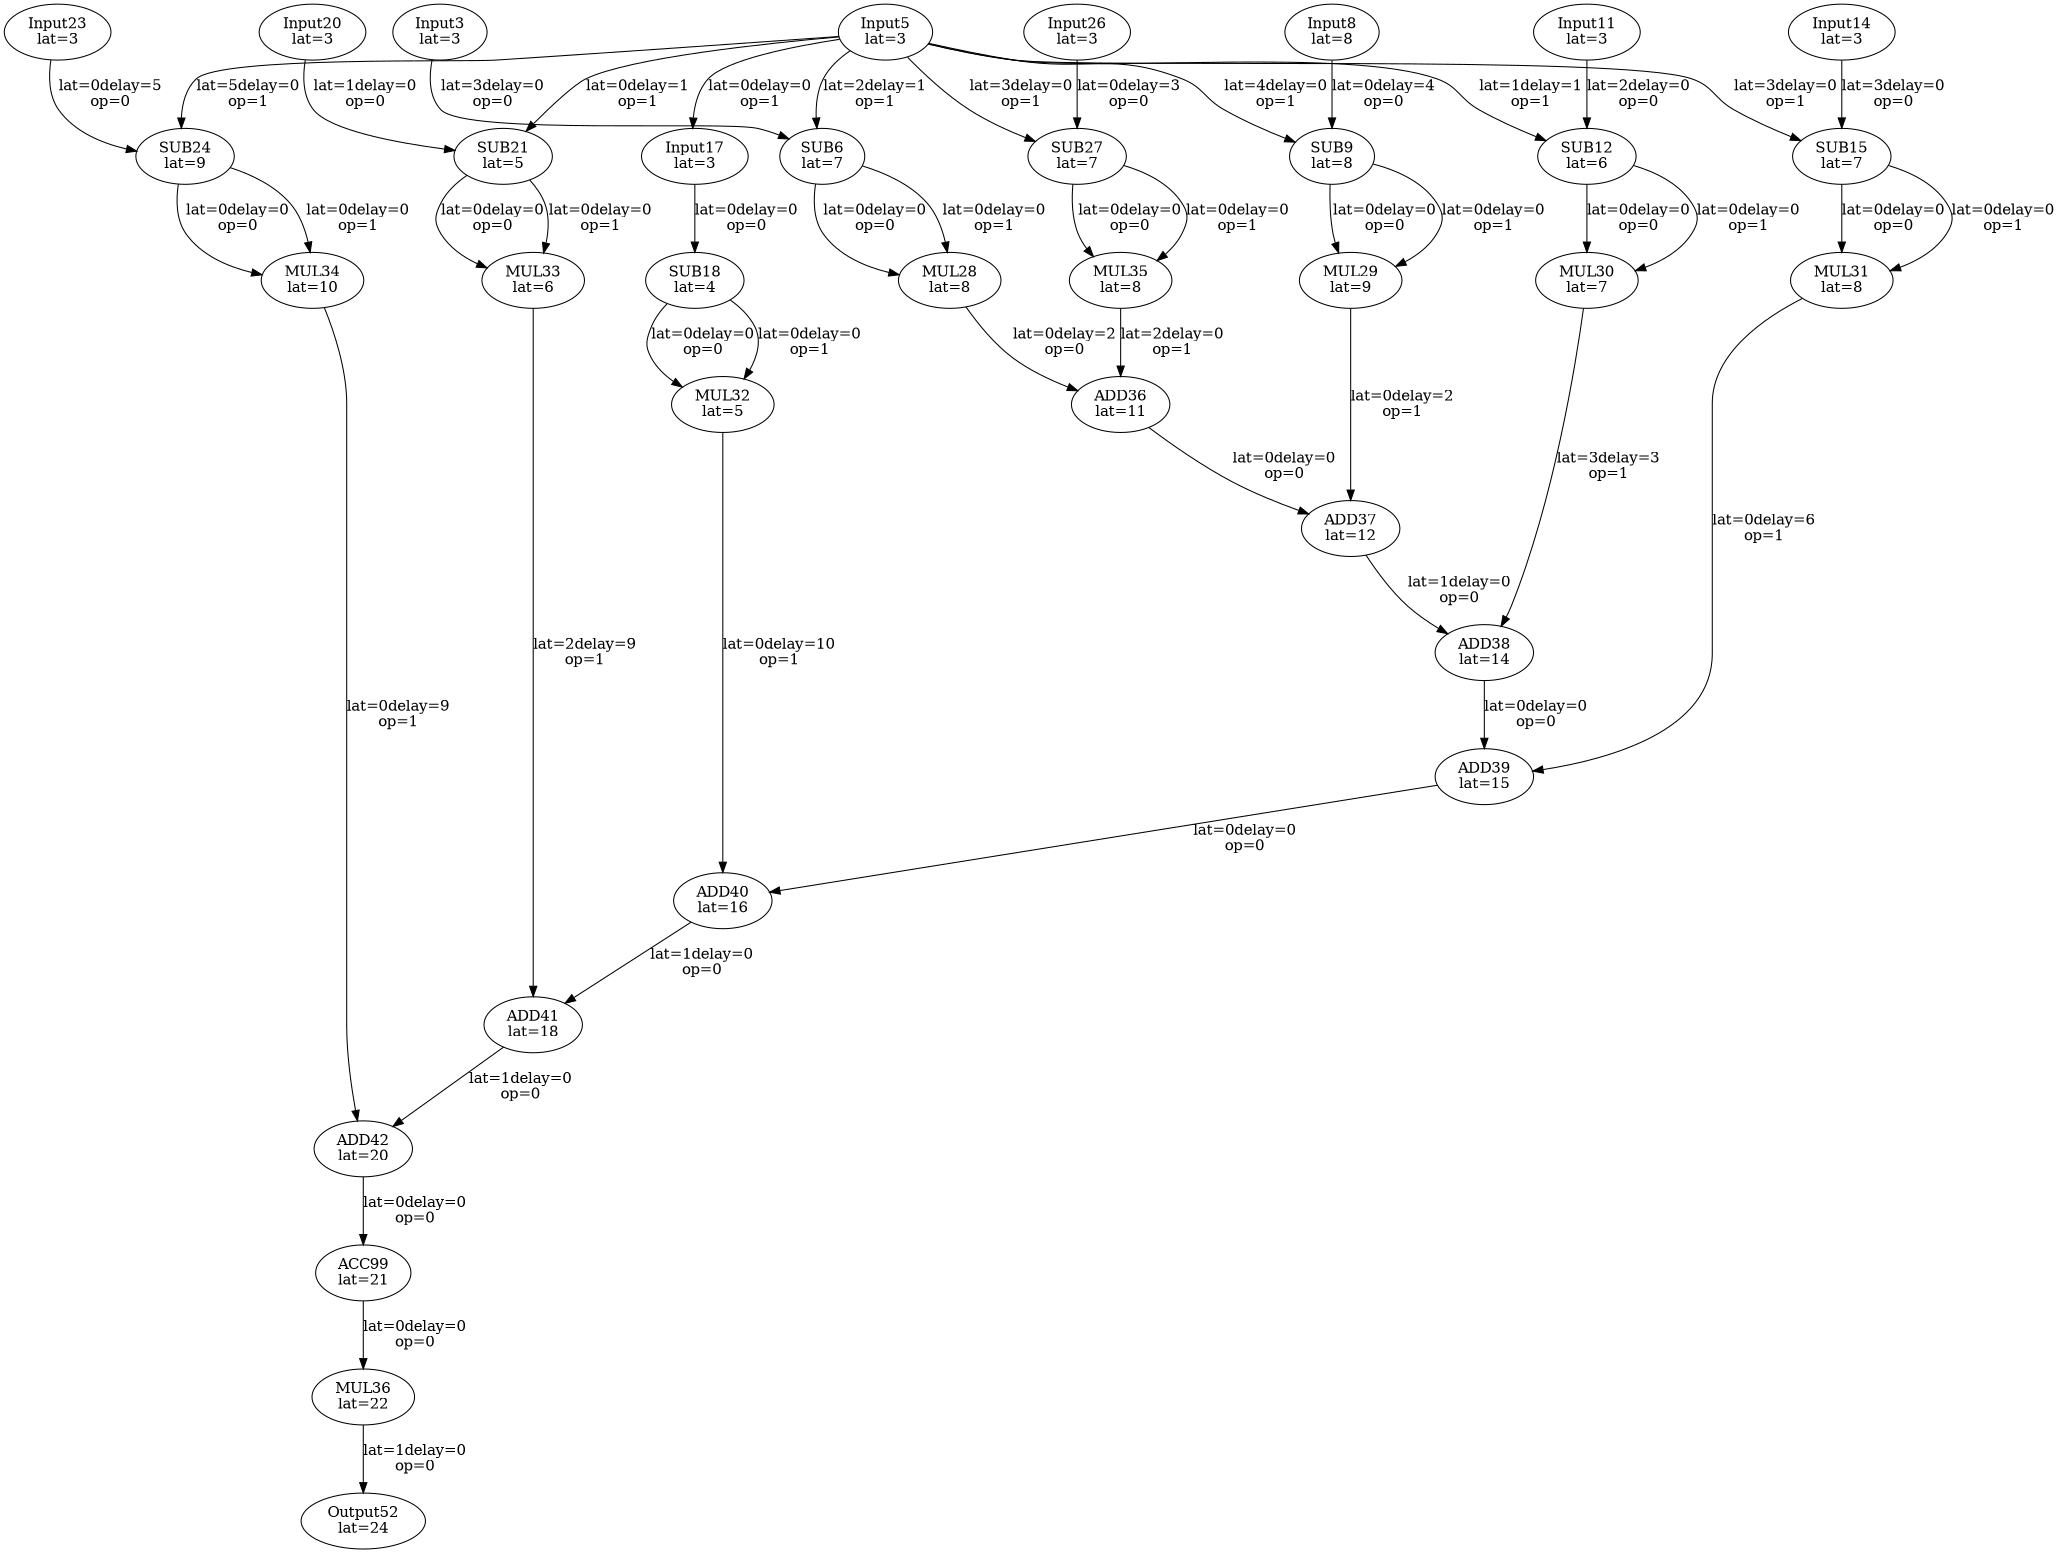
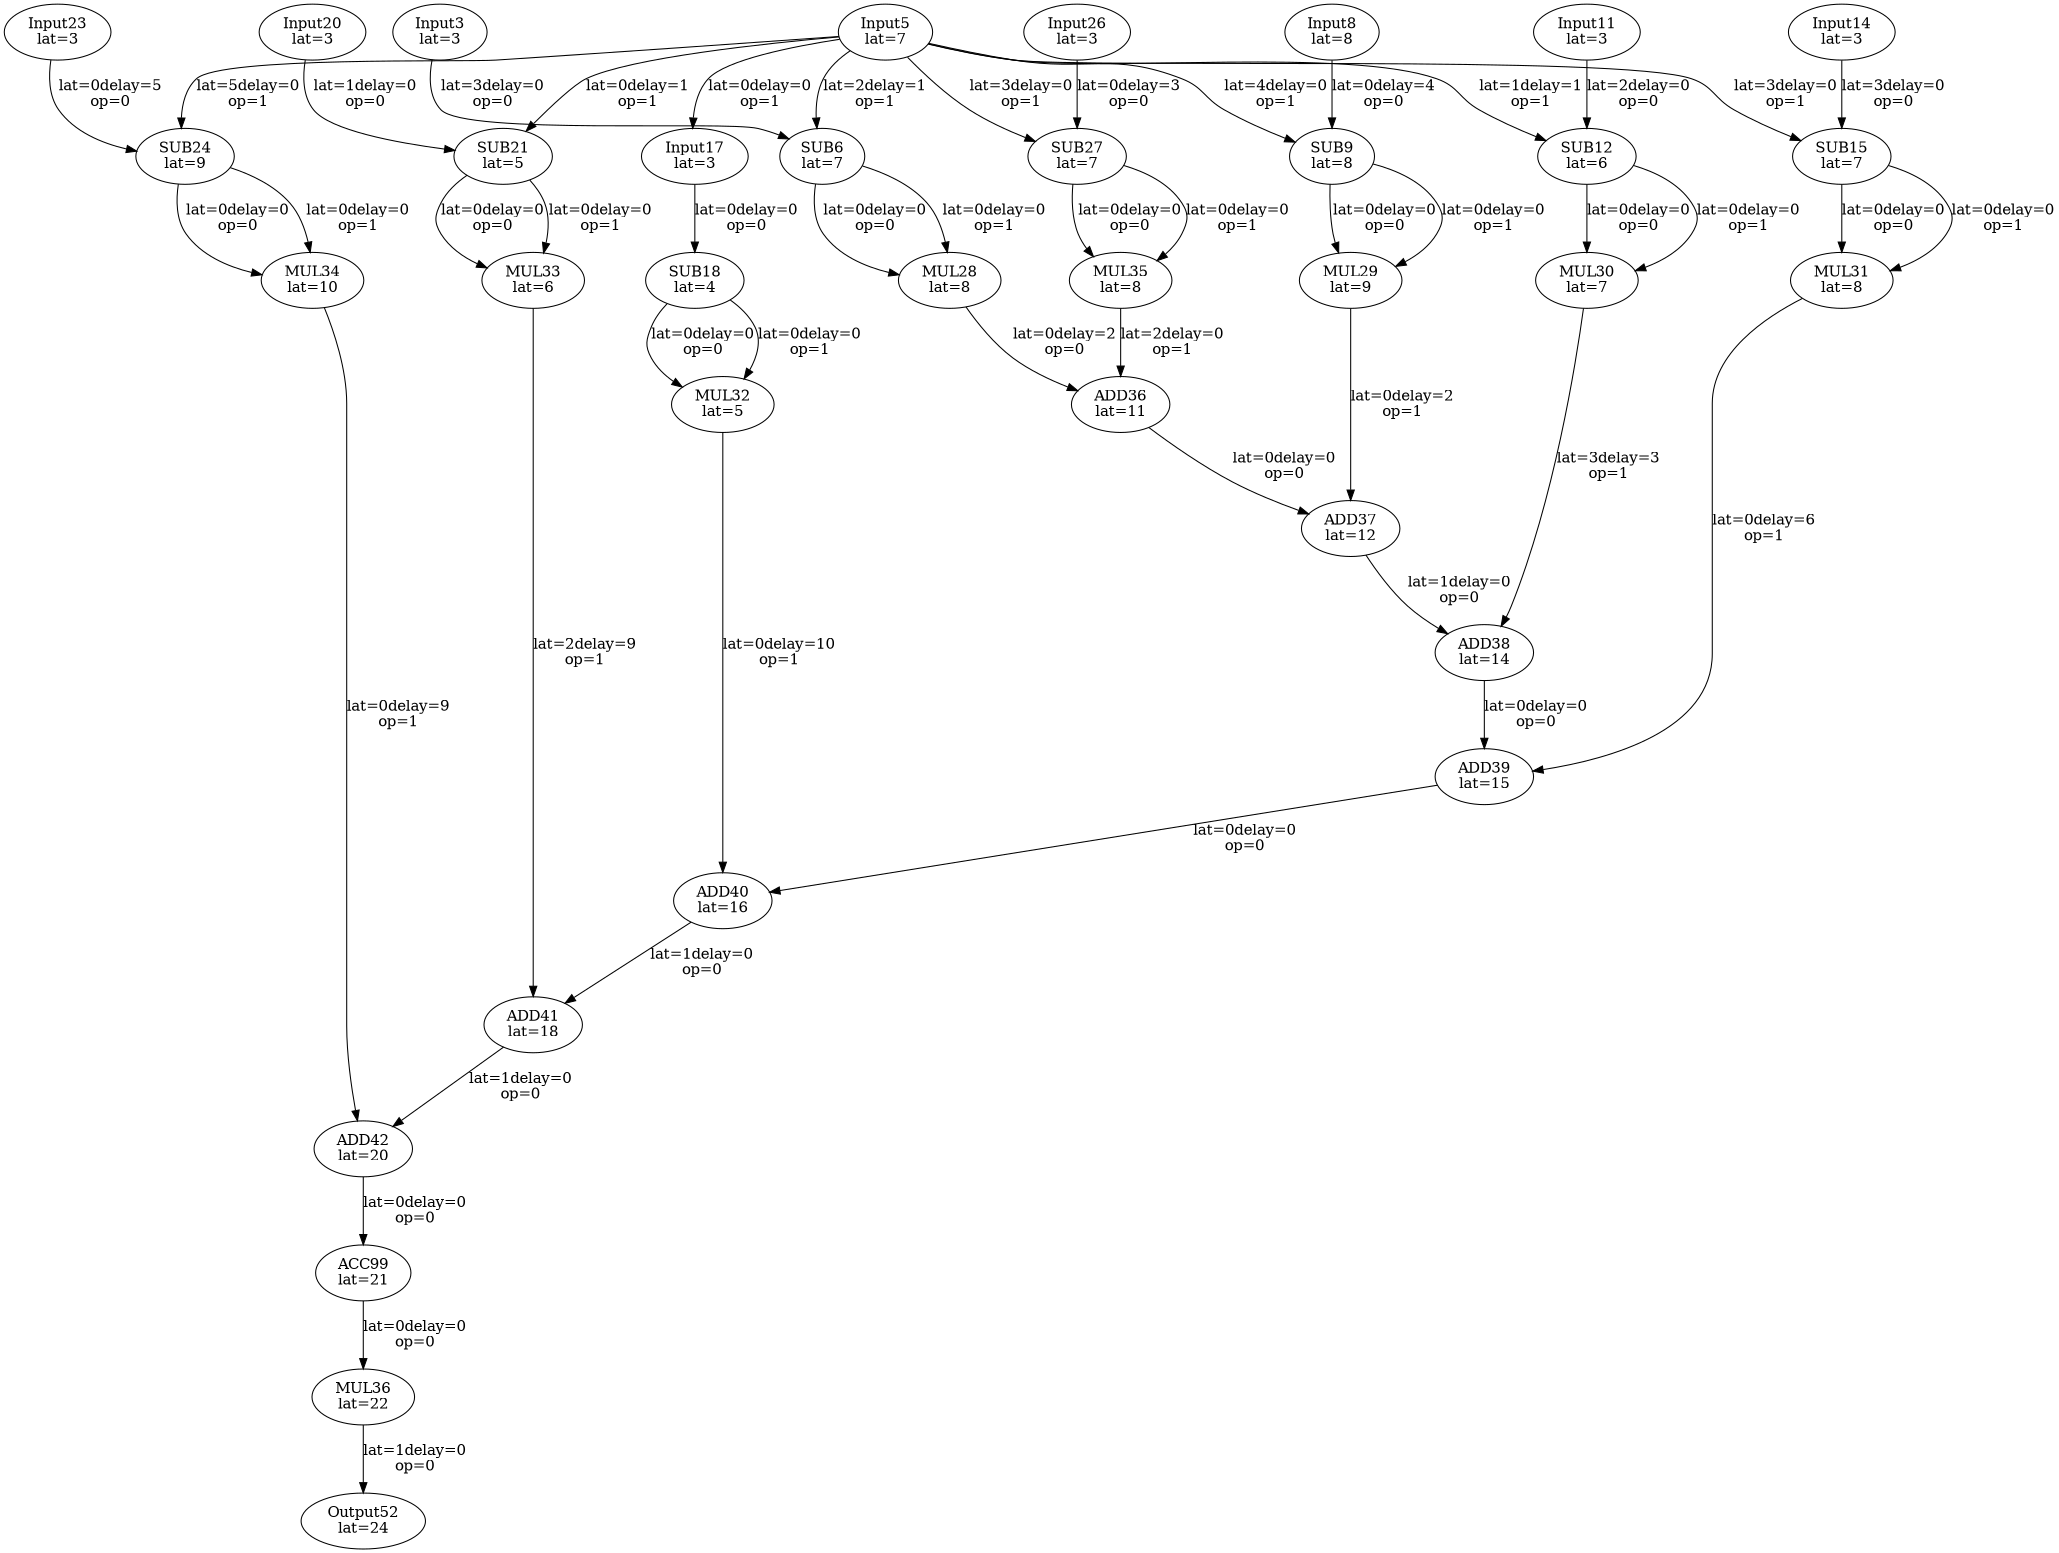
node "Input5 lat=3": label "Input5 lat=3" -> "Input5 lat=7"
